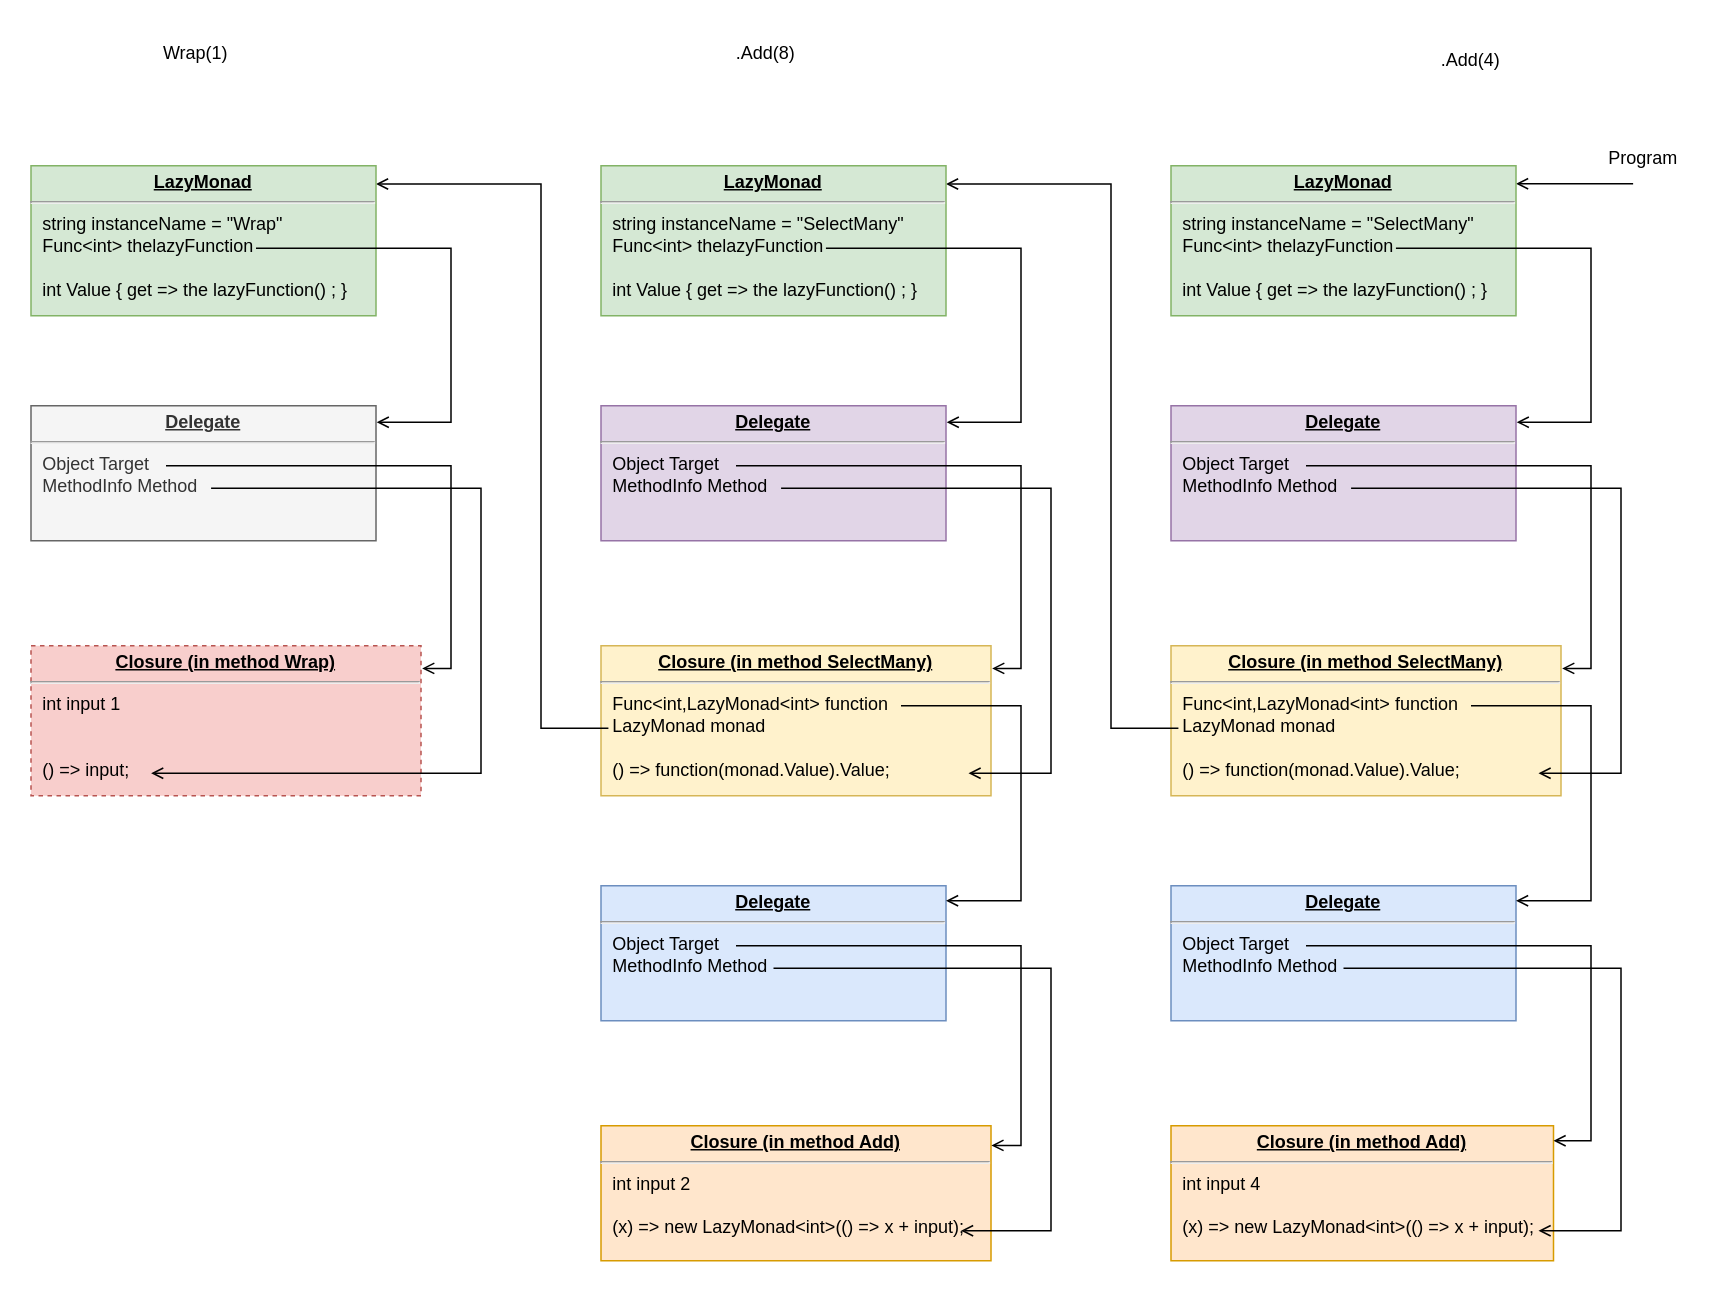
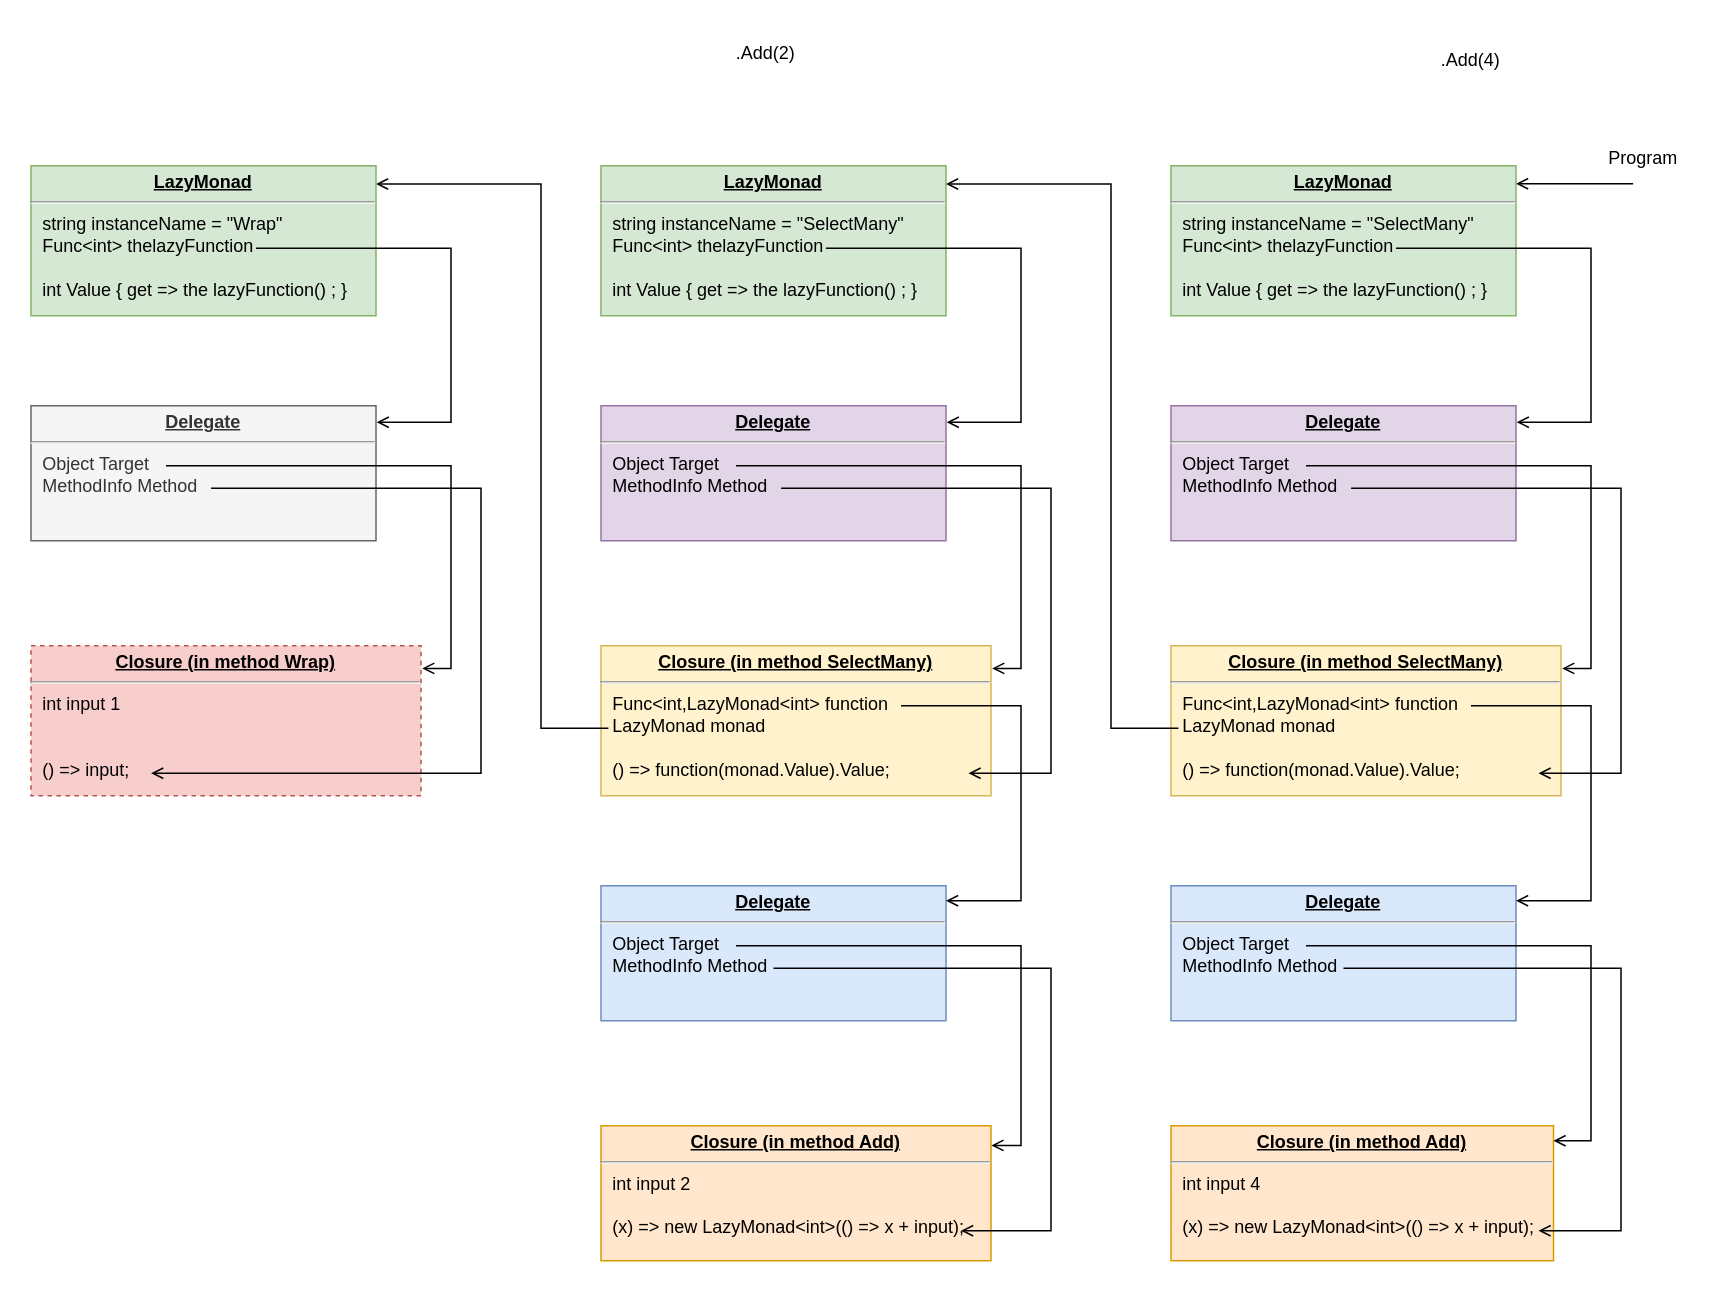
node "Wrap(1)": removed
node ".Add(8)": label ".Add(8)" -> ".Add(2)"
